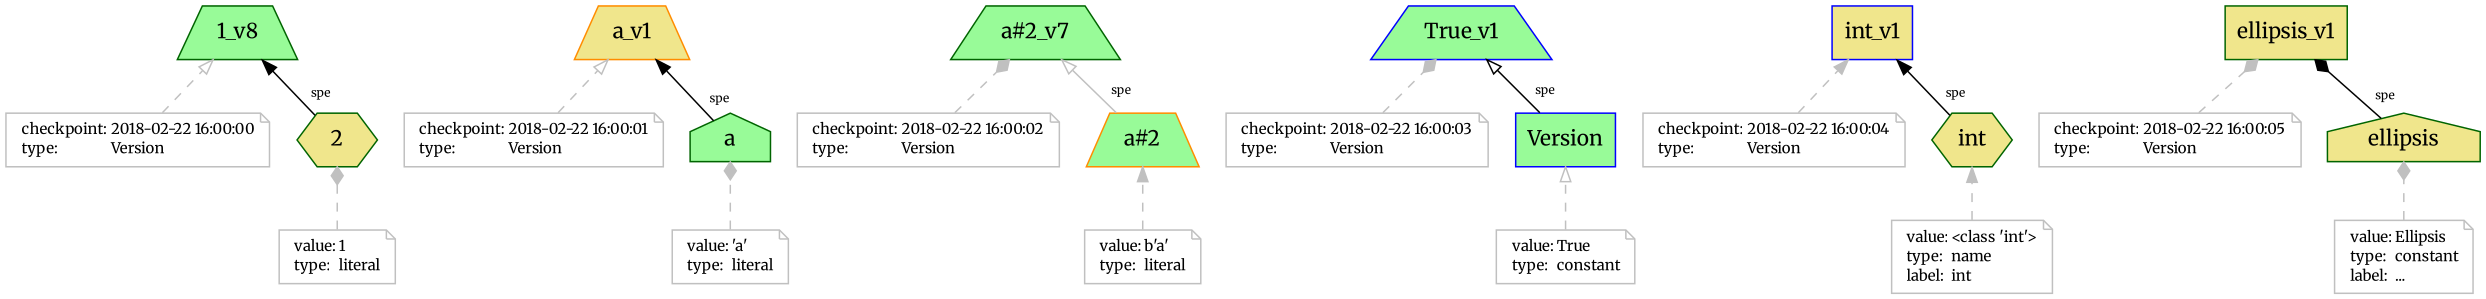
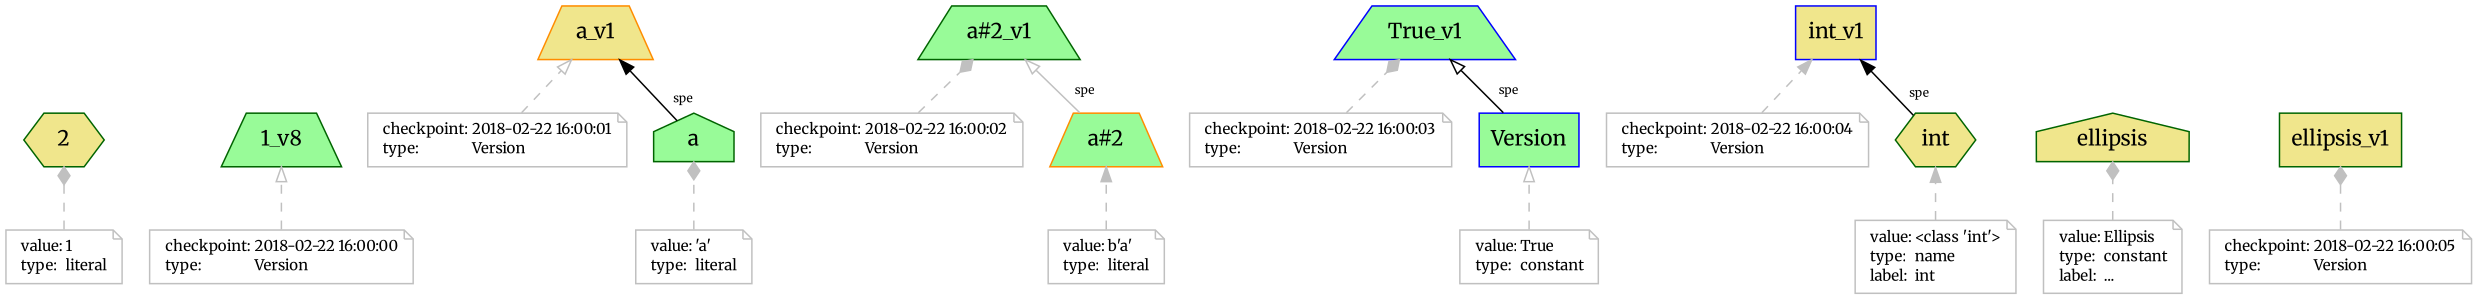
node "a#2_v7": label "a#2_v7" -> "a#2_v1"
edge "2" -> "1_v8": removed
edge "ellipsis" -> "ellipsis_v1": removed
